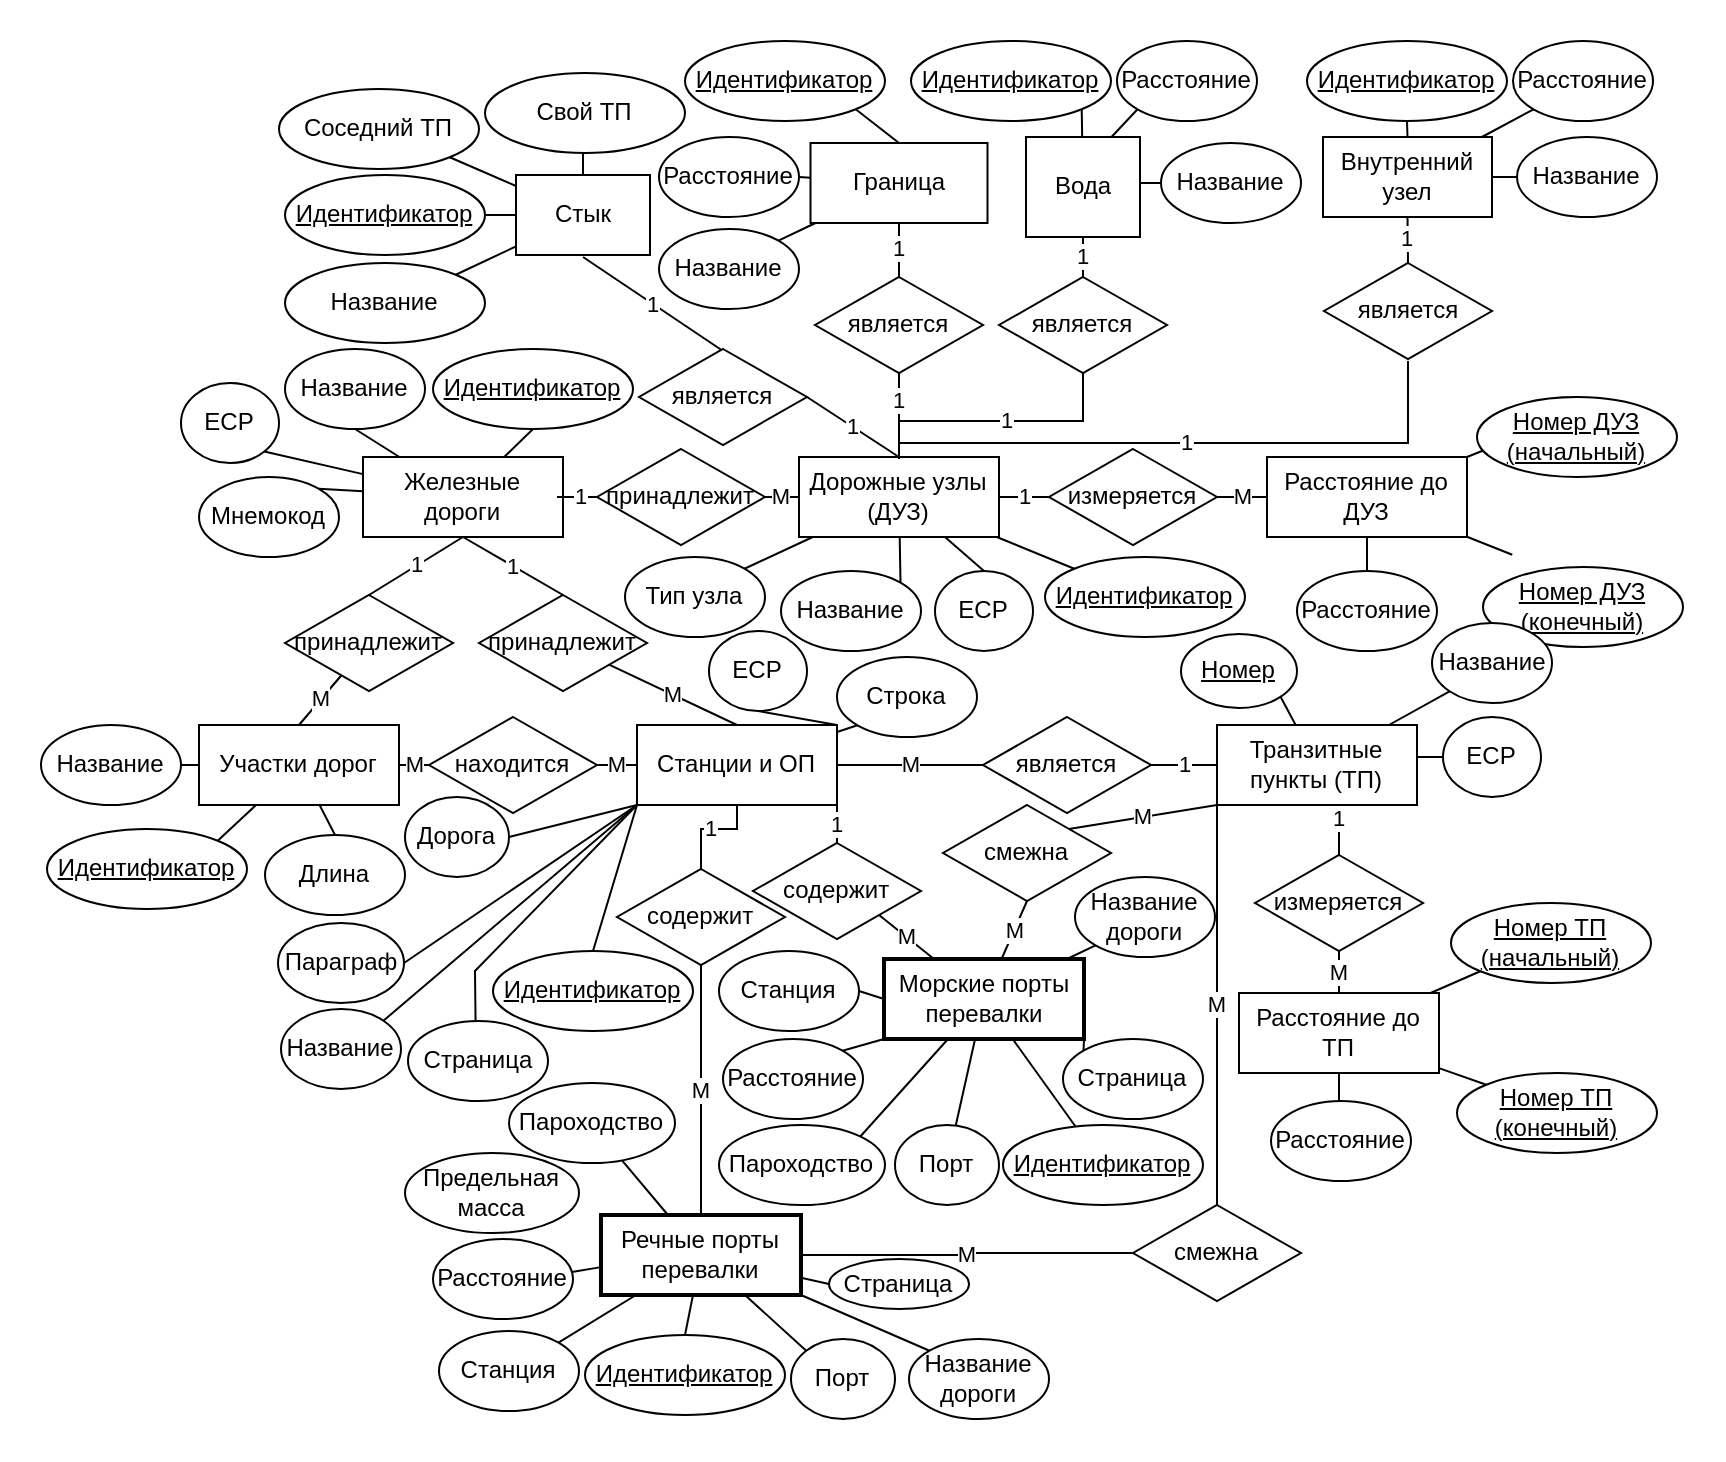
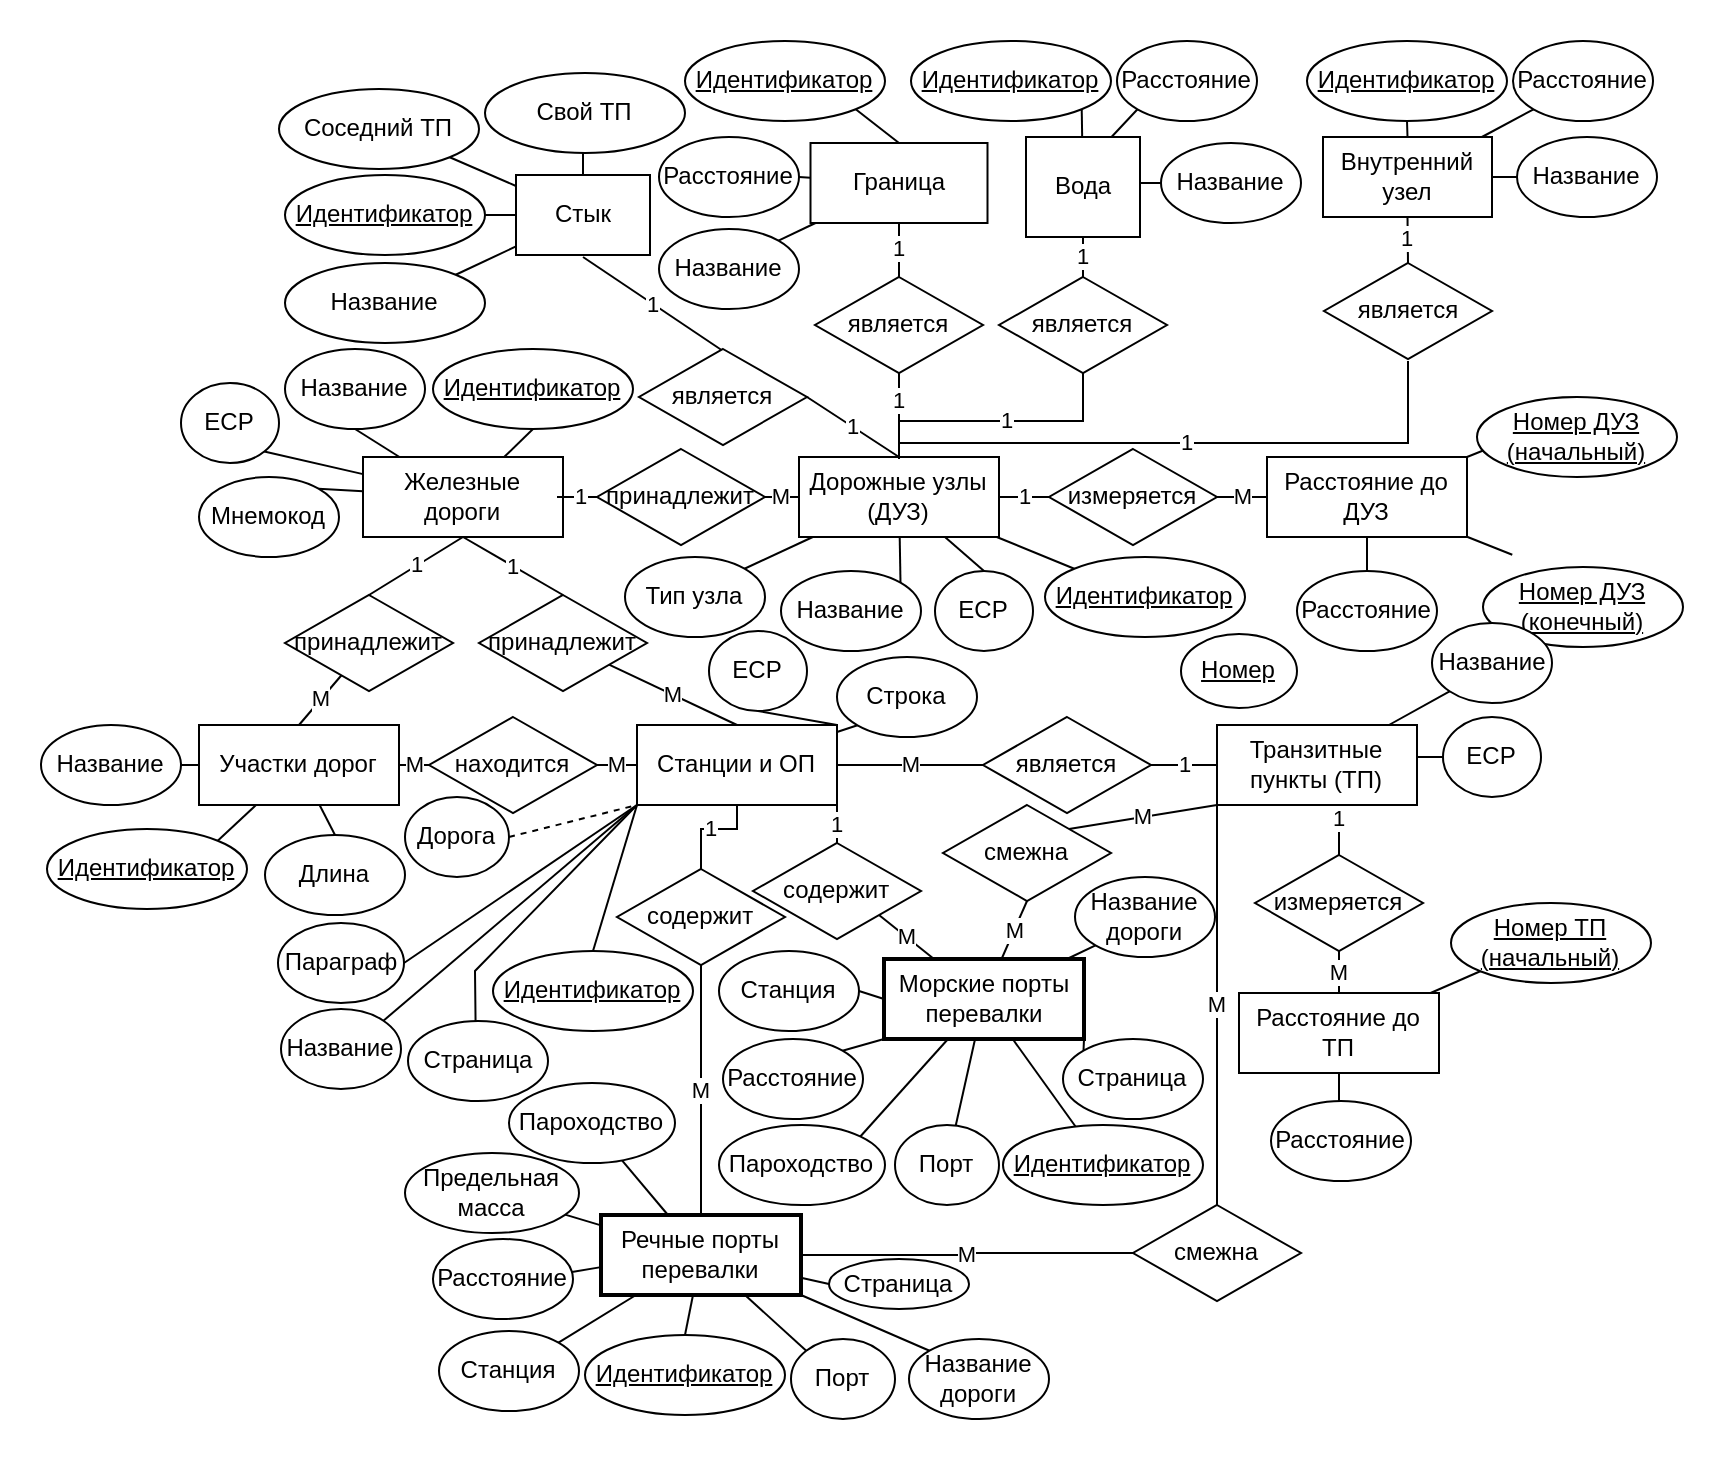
edge "Номер" -- "Транзитные пункты (ТП)": removed
edge "Станции и ОП" -- "Дорога": style solid -> dashed
edge "Расстояние до ТП" -- "Номер ТП (конечный)": removed
node "Номер ТП (конечный)": removed
edge "Предельная масса" -- "Речные порты перевалки": added
